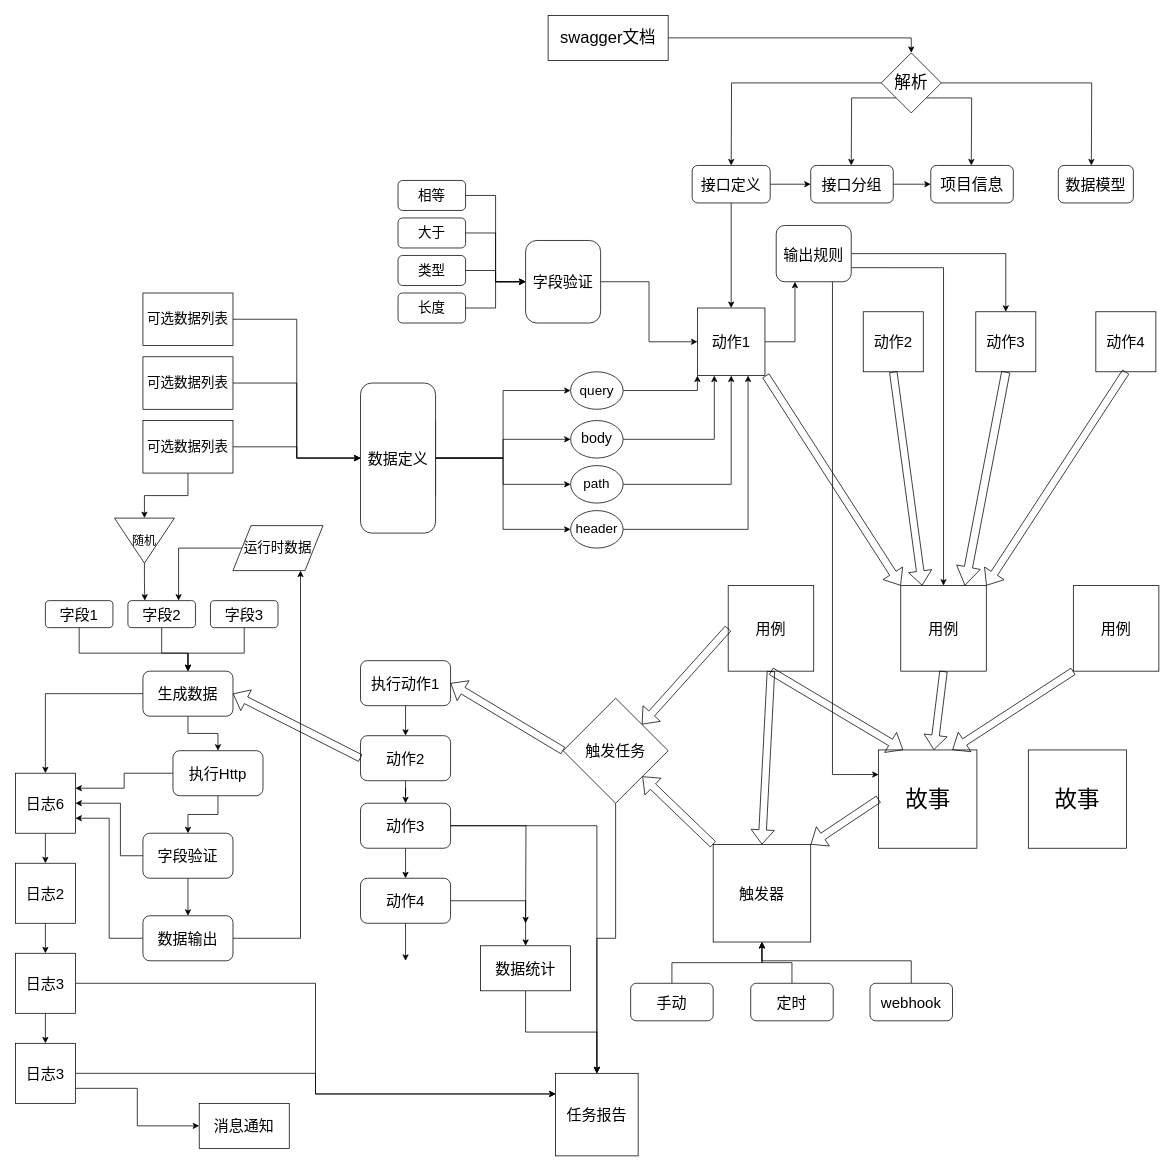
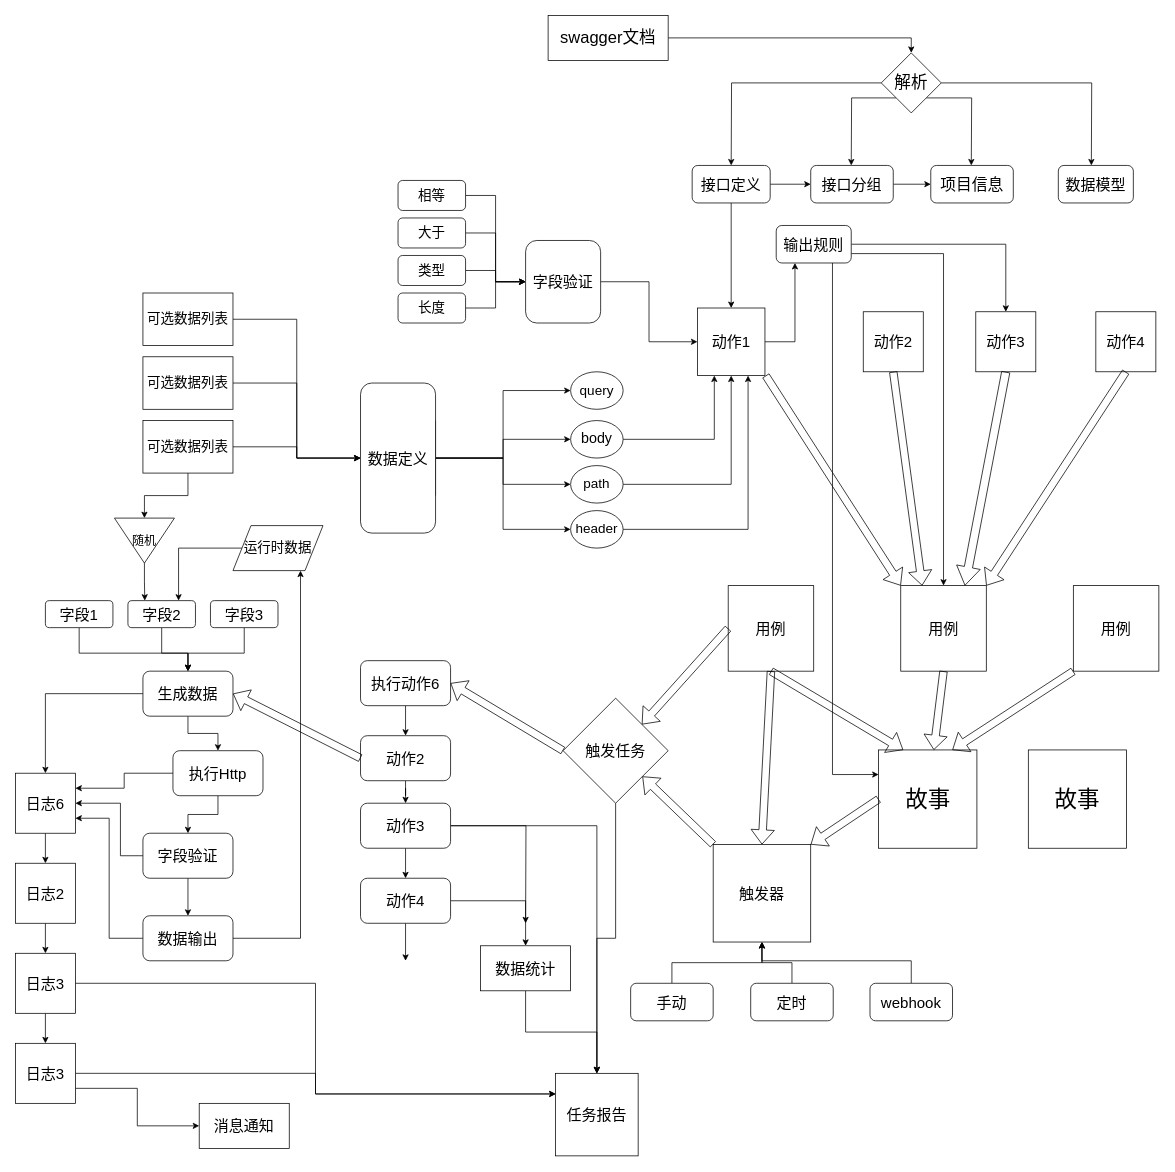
node "输出规则": size 75x56 -> 75x38
edge "query" -> "动作1": removed
node "执行动作1": label "执行动作1" -> "执行动作6"
